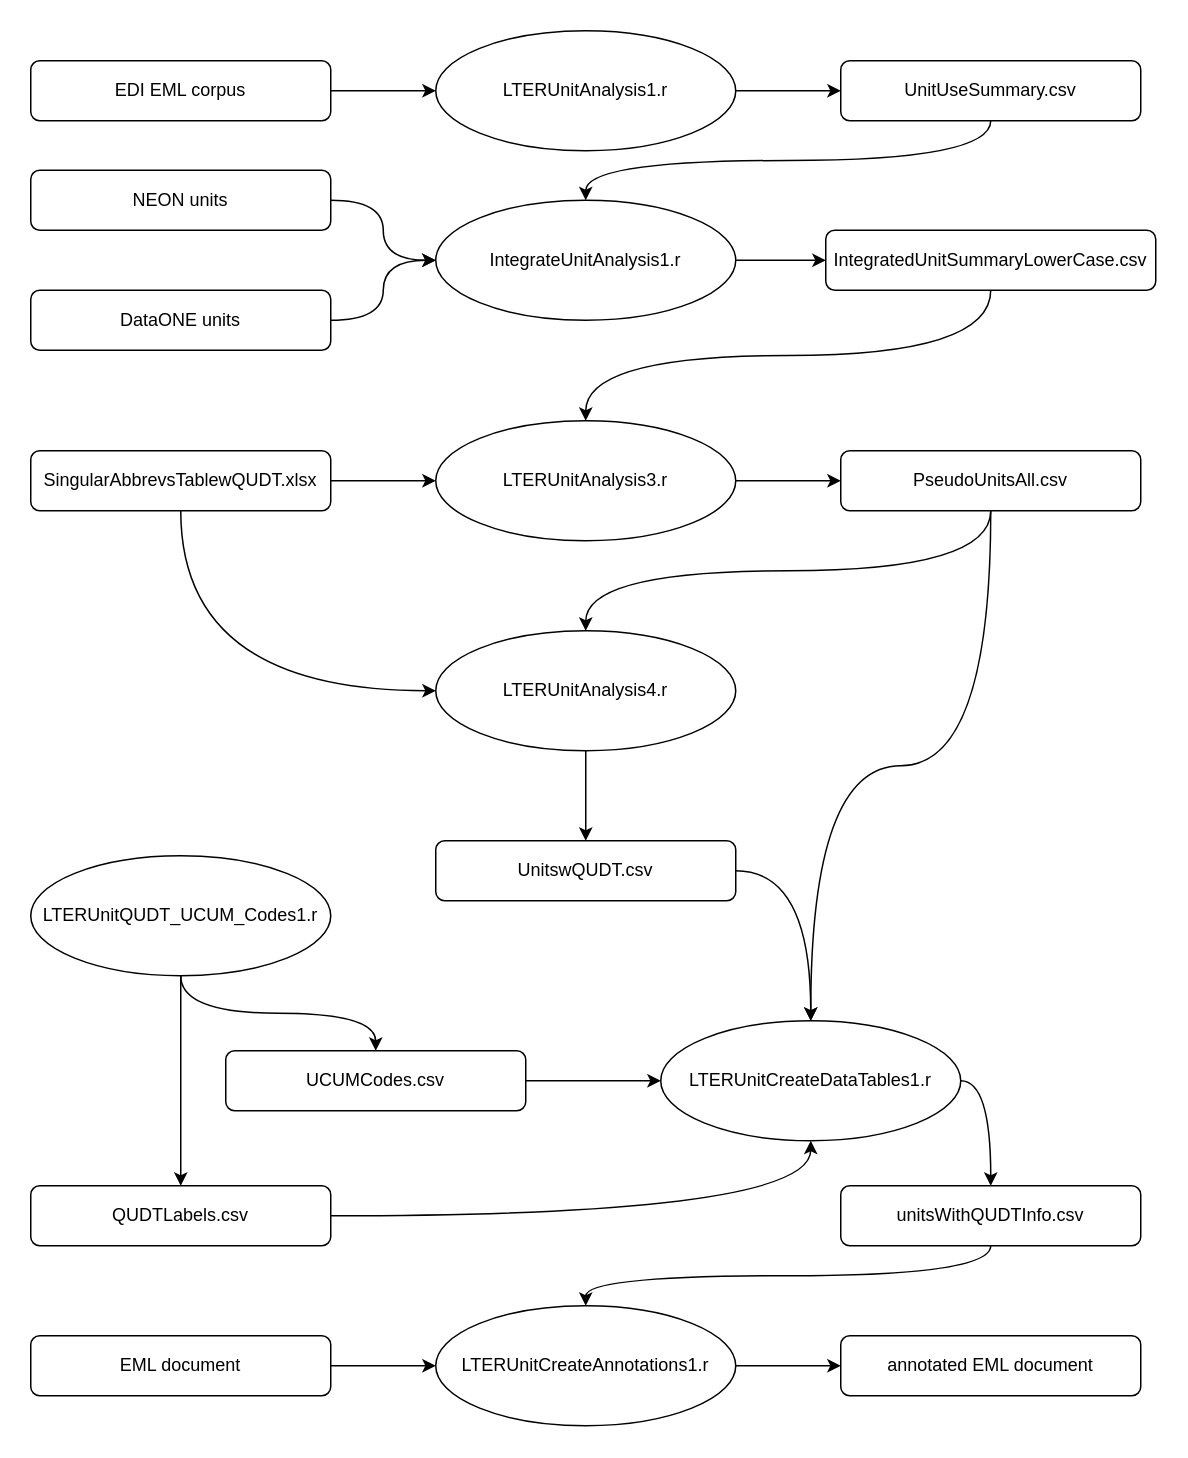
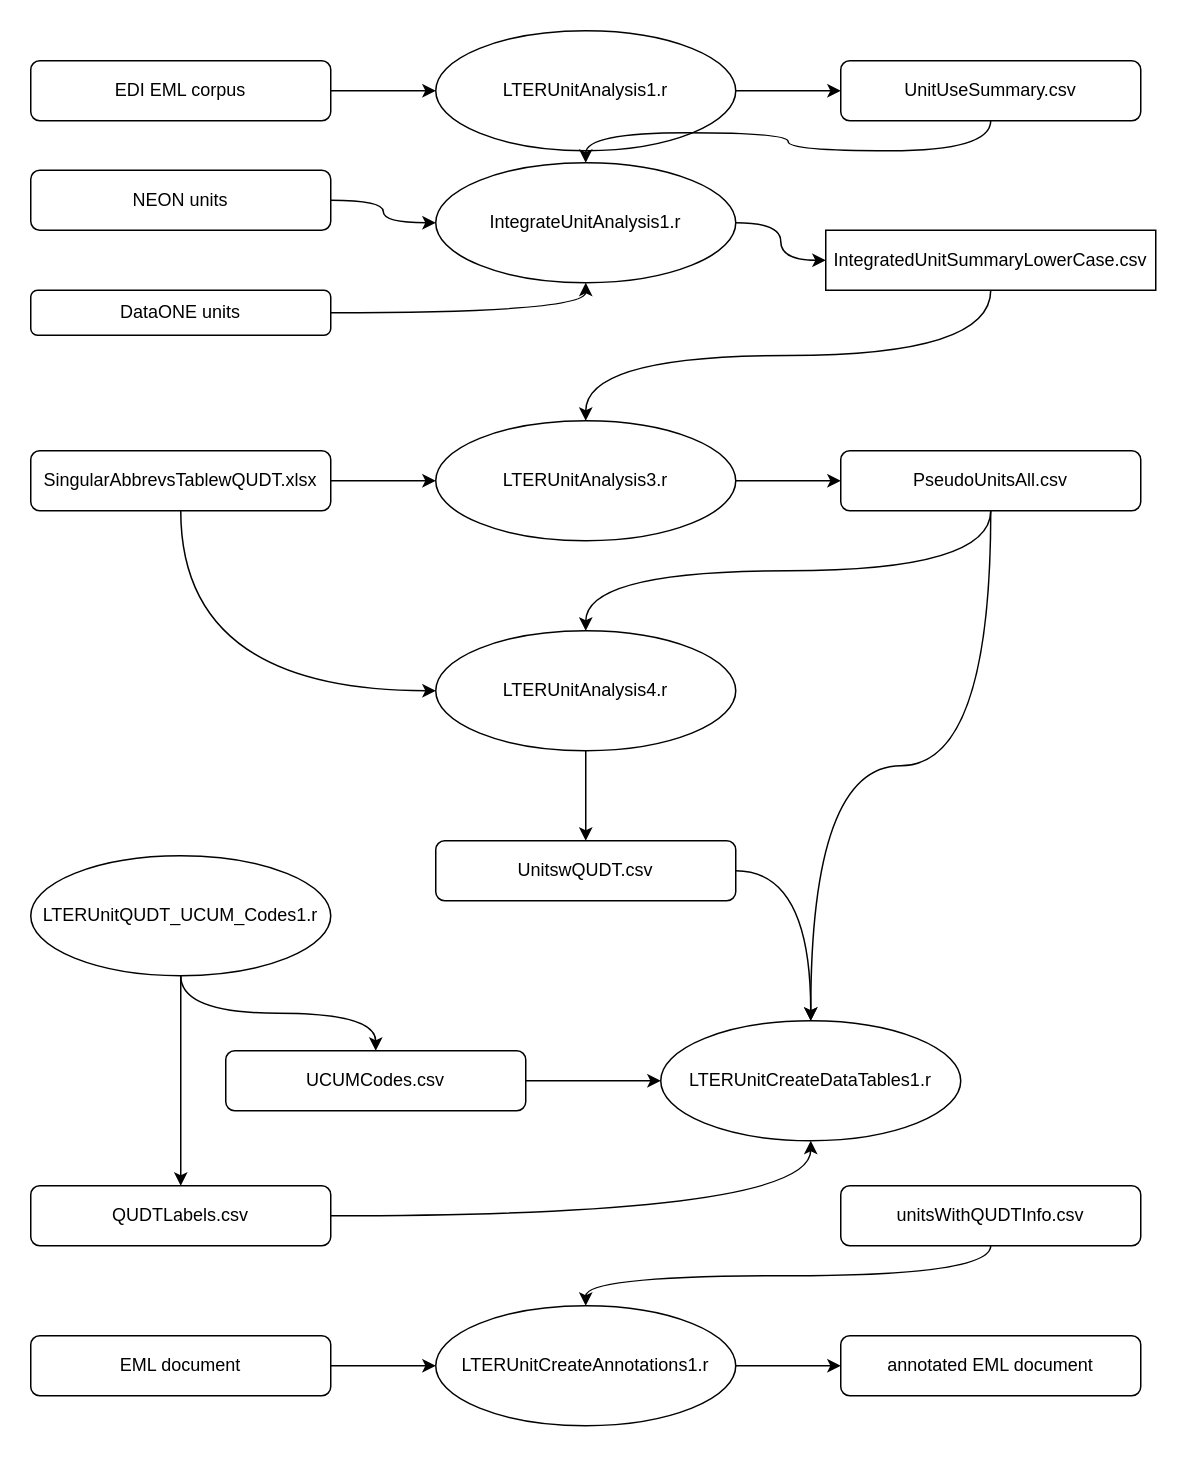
node "IntegrateUnitAnalysis1.r": moved (586, 260) -> (586, 223)
node "IntegratedUnitSummaryLowerCase.csv": shape rounded rectangle -> rectangle
node "DataONE units": size 300x60 -> 300x45
edge "LTERUnitCreateDataTables1.r" -> "unitsWithQUDTInfo.csv": removed
